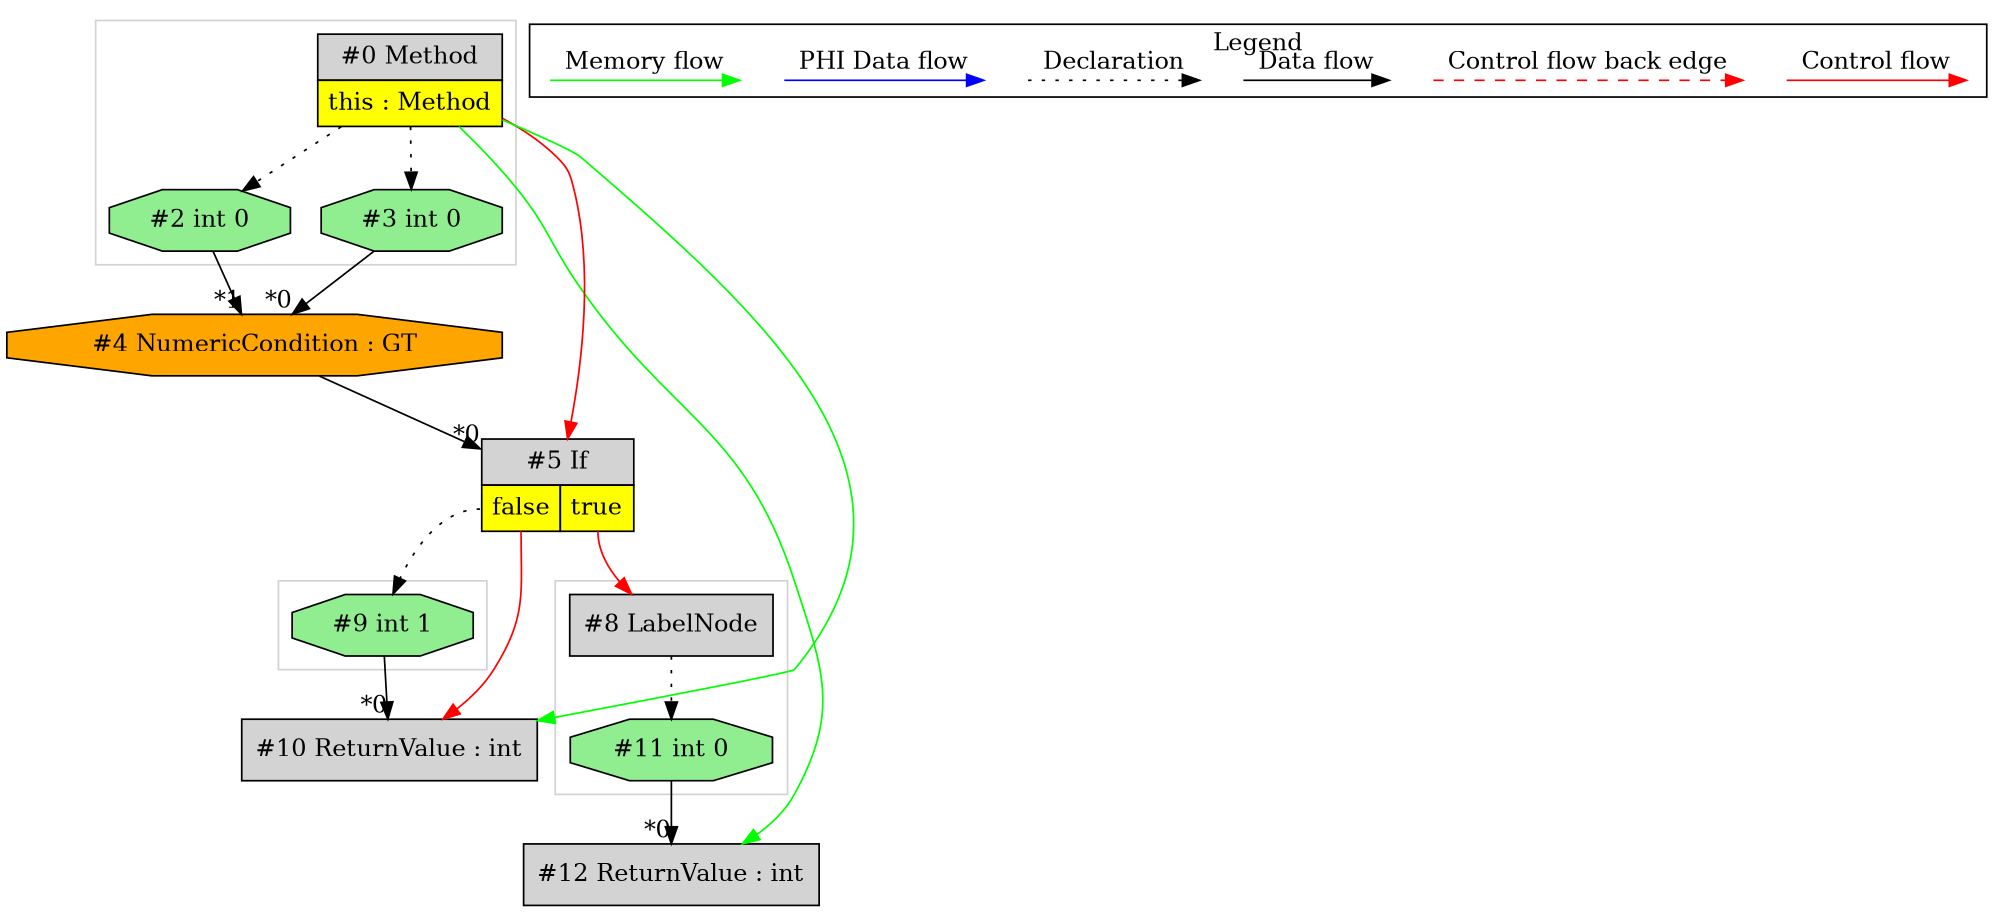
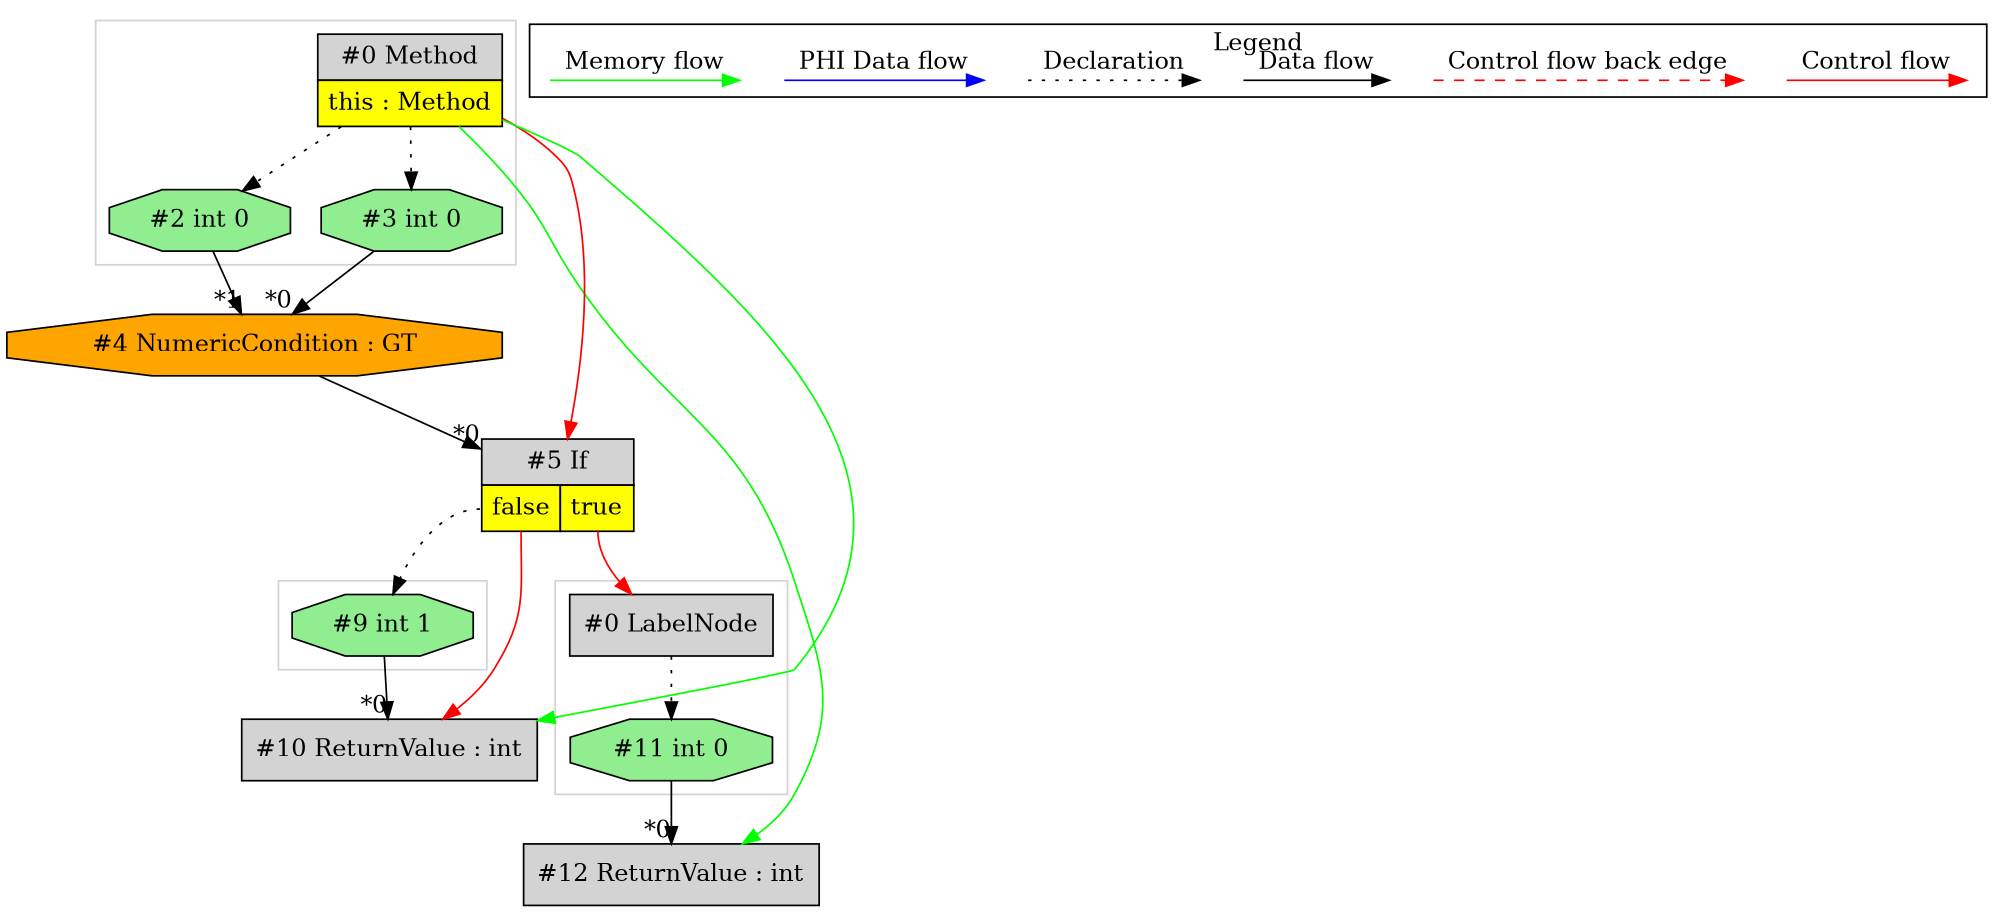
node "#8 LabelNode": label "#8 LabelNode" -> "#0 LabelNode"
